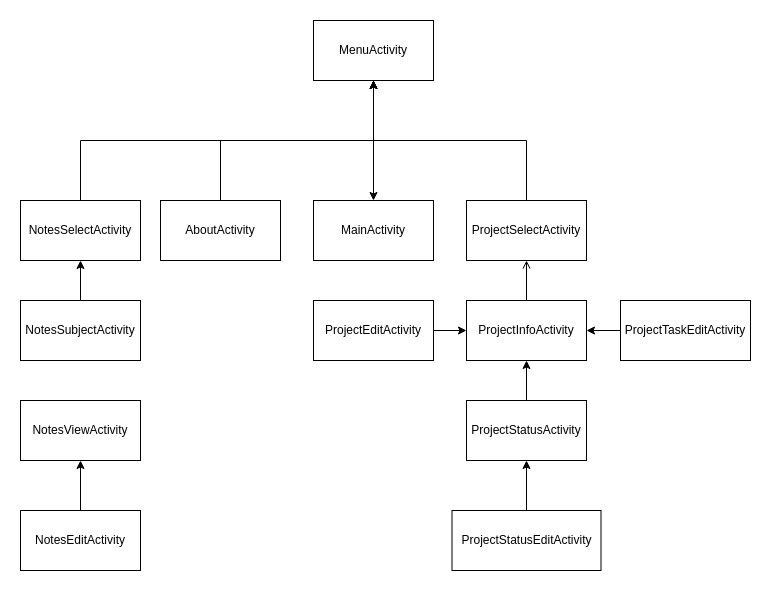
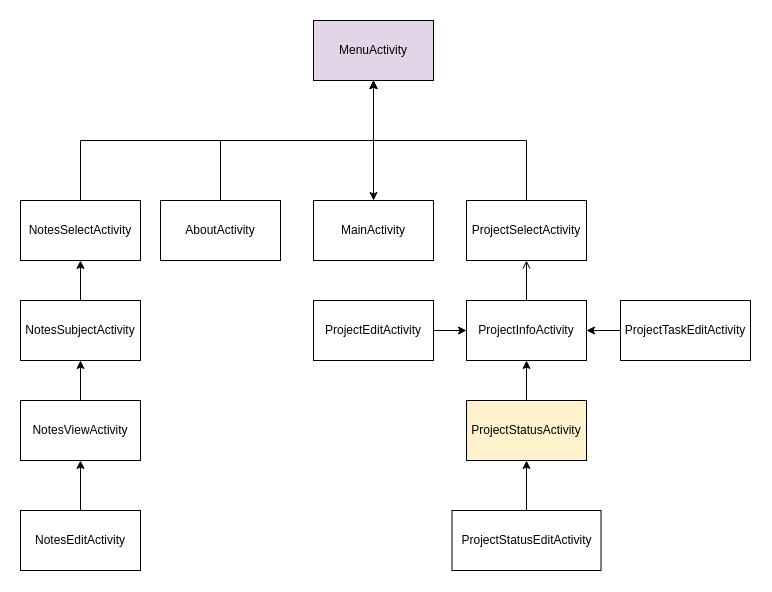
node "MenuActivity": fillcolor #ffffff -> #e1d5e7
edge "NotesViewActivity" -> "NotesSubjectActivity": added
node "ProjectStatusActivity": fillcolor #ffffff -> #fff2cc
